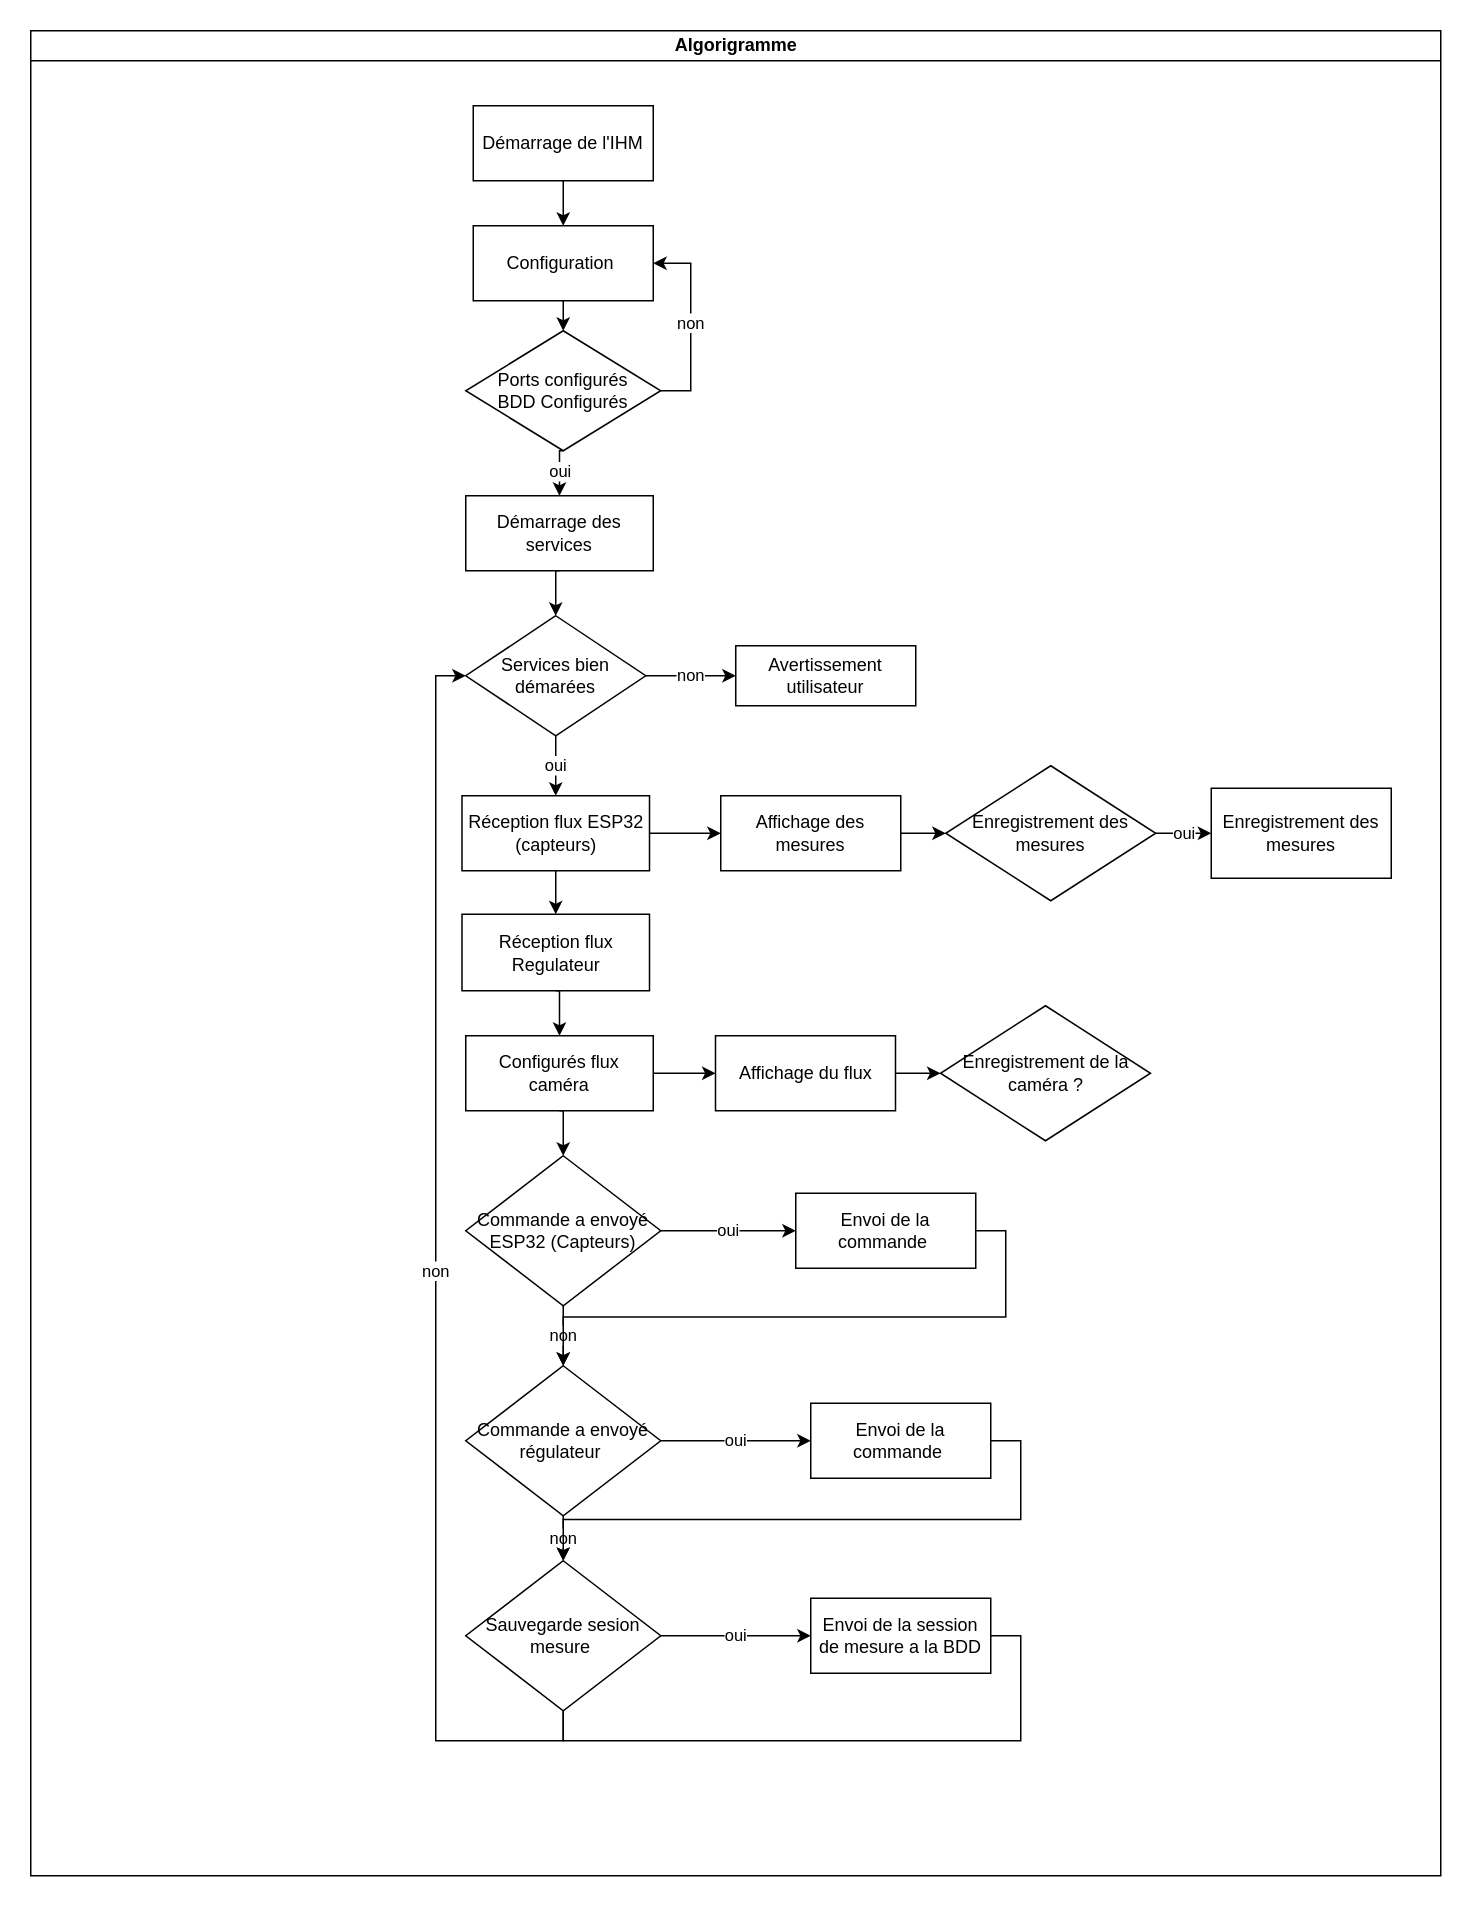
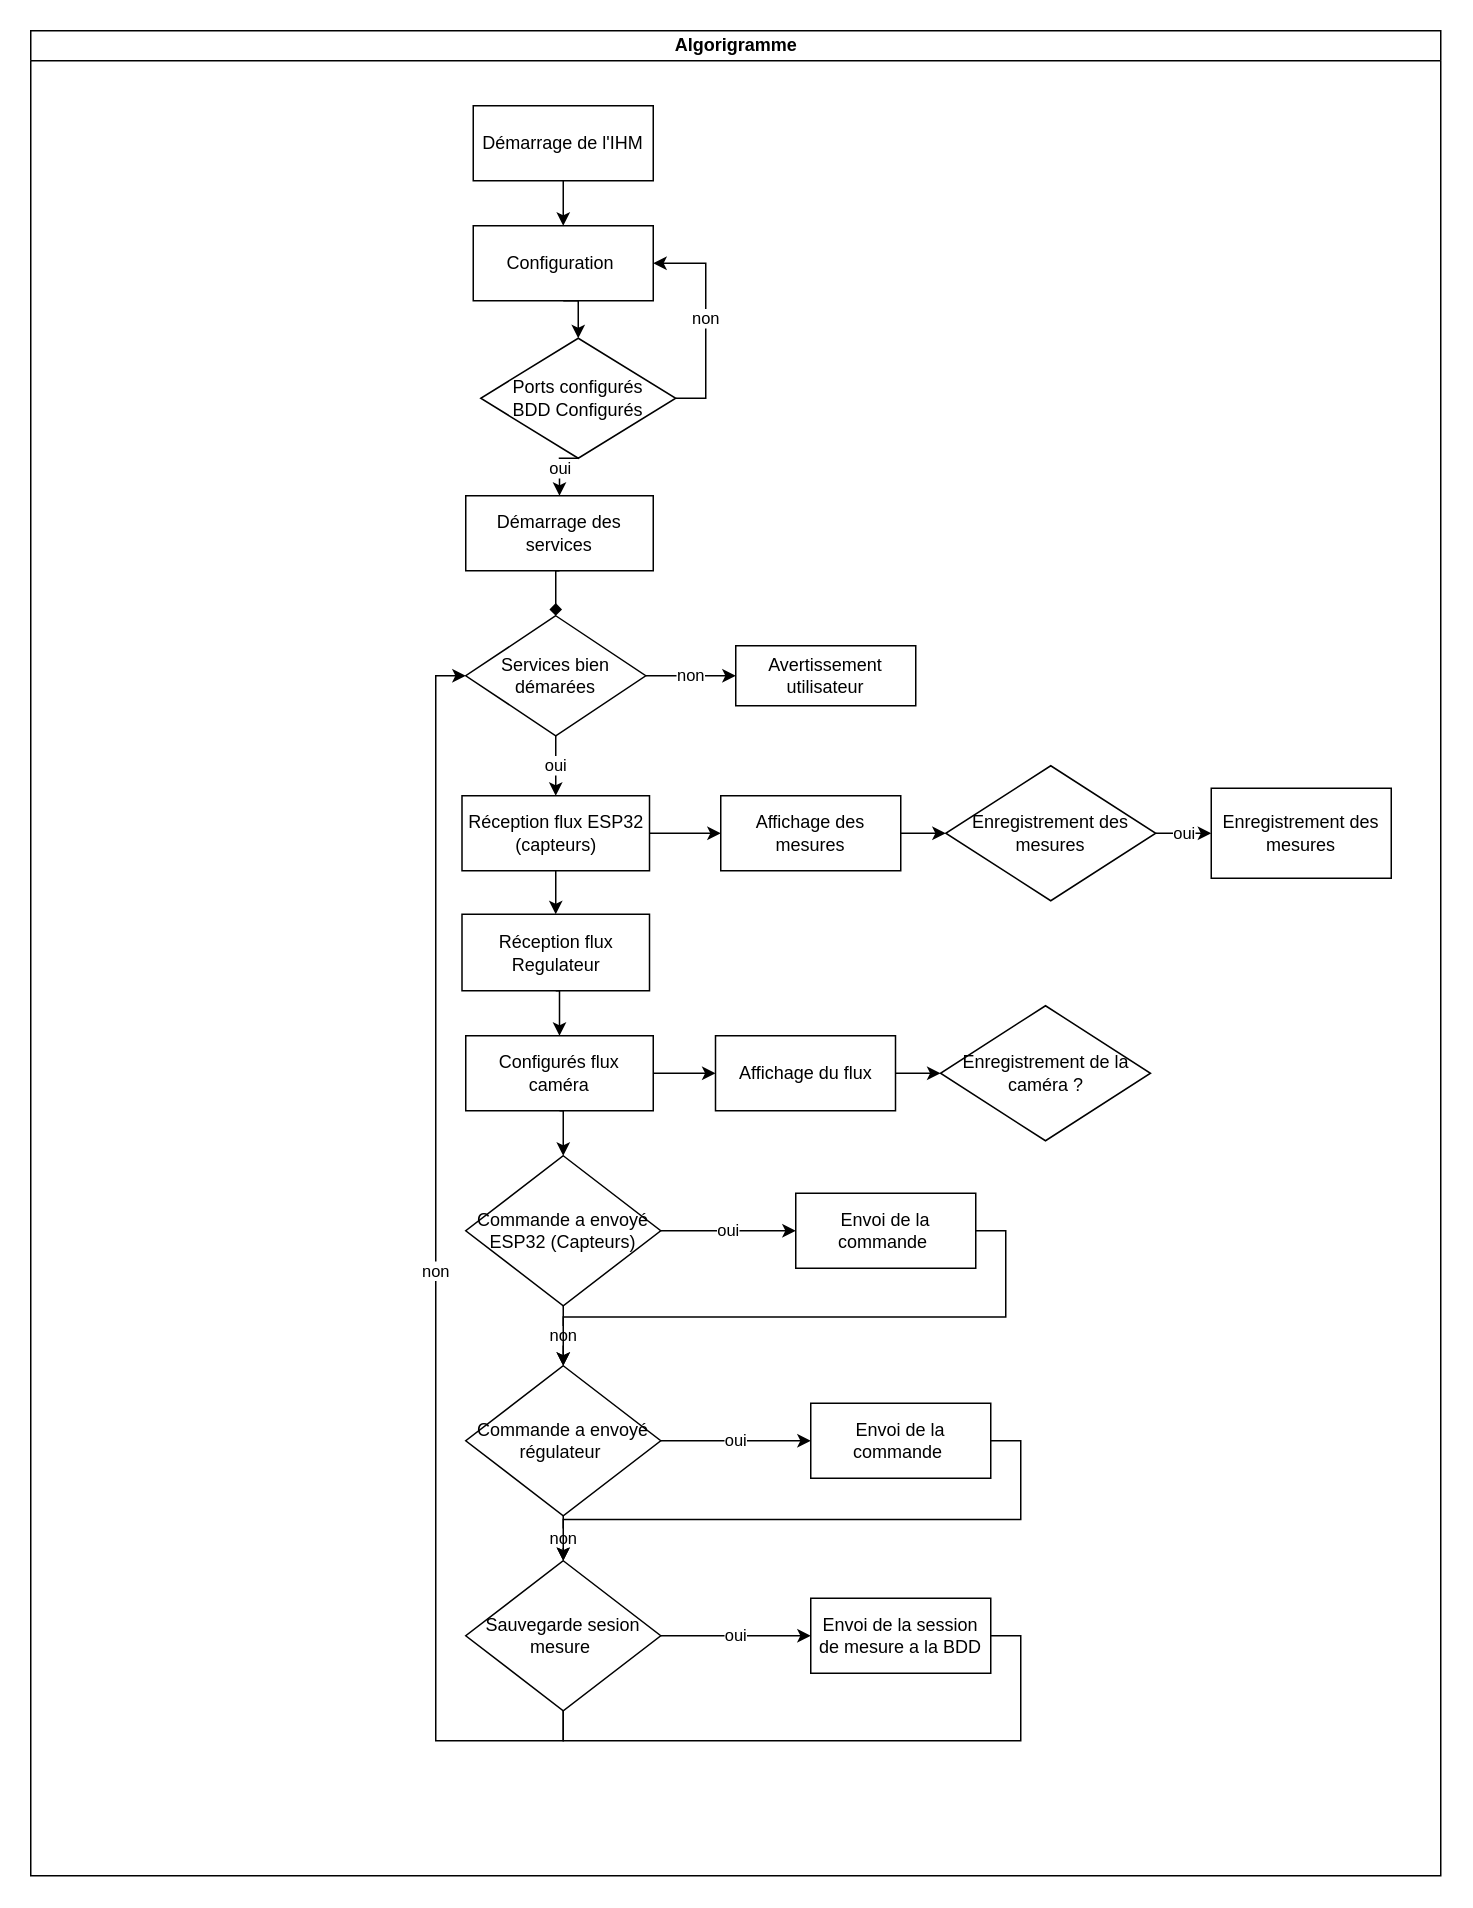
node "Ports configurés BDD Configurés": moved (563, 391) -> (578, 398)
edge "Démarrage des services" -> "Services bien démarées": arrowhead classic -> diamond
